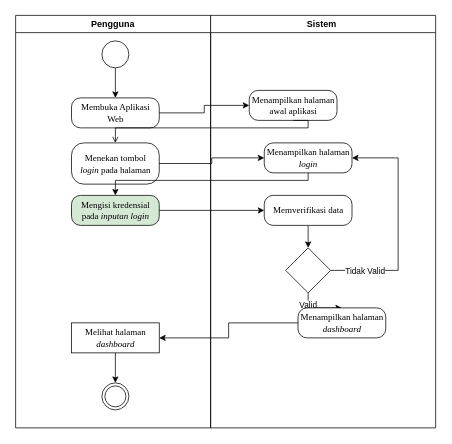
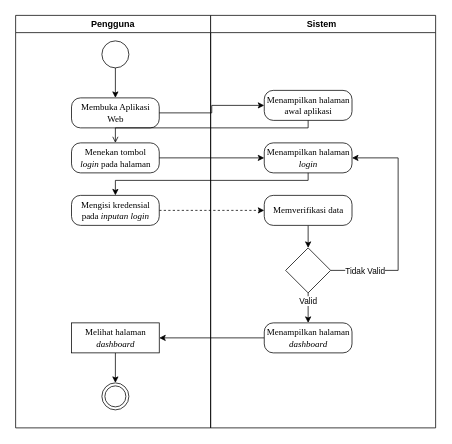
node "Menampilkan halaman awal aplikasi": moved (293, 105) -> (308, 105)
node "Menekan tombol login pada halaman": size 88x41 -> 88x30
node "Mengisi kredensial pada inputan login": fillcolor #d5e8d4 -> #ffffff
edge "Mengisi kredensial pada inputan login" -> "Memverifikasi data": style solid -> dashed
node "Menampilkan halaman dashboard": moved (342, 323) -> (308, 338)
